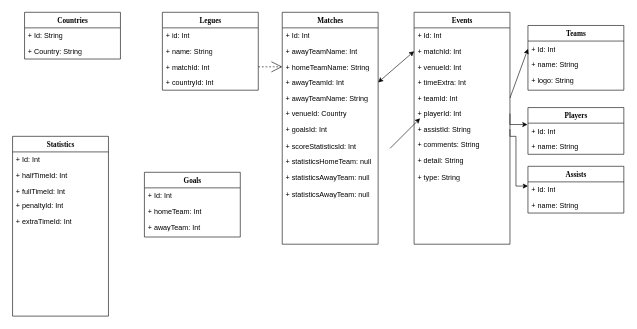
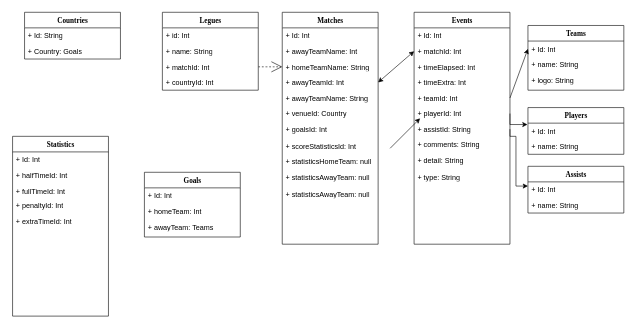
node "+ Country: String": label "+ Country: String" -> "+ Country: Goals"
node "+ venueId: Int": label "+ venueId: Int" -> "+ timeElapsed: Int"
node "+ awayTeam: Int": label "+ awayTeam: Int" -> "+ awayTeam: Teams"
